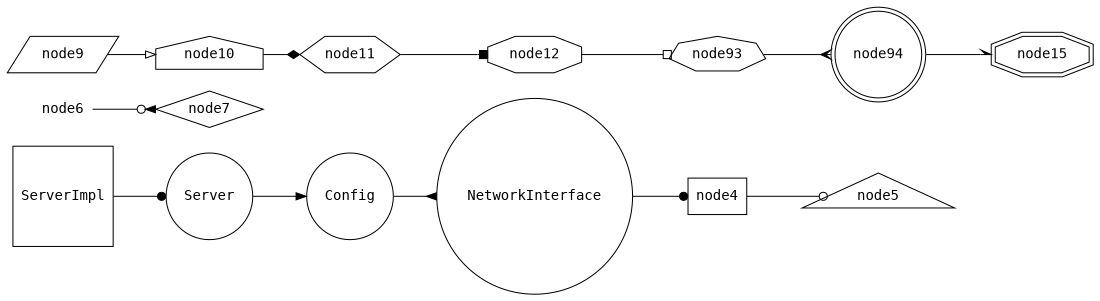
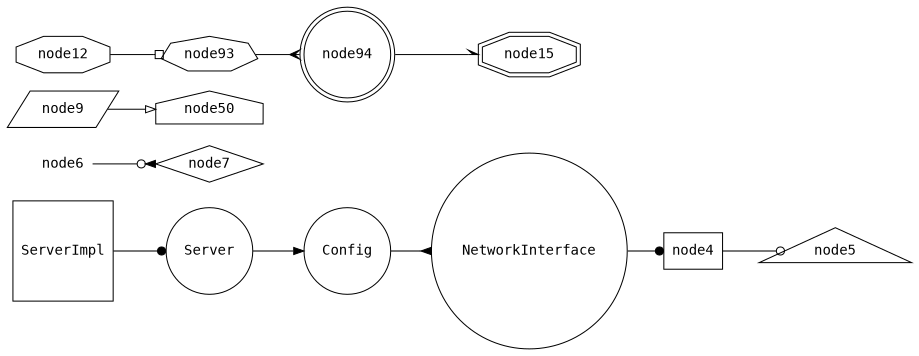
node "node10": label "node10" -> "node50"
node "node11": removed
